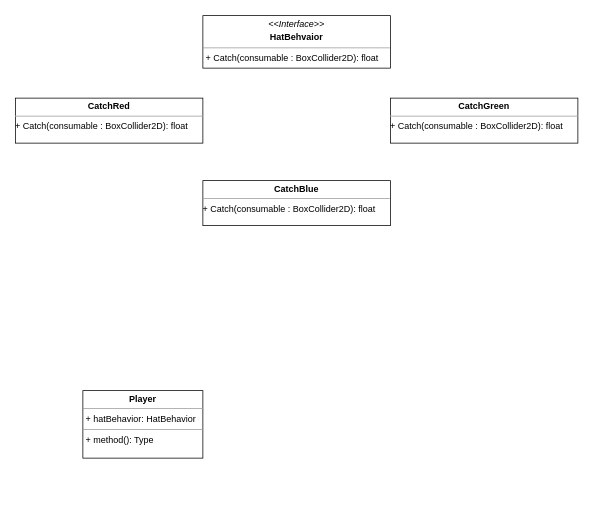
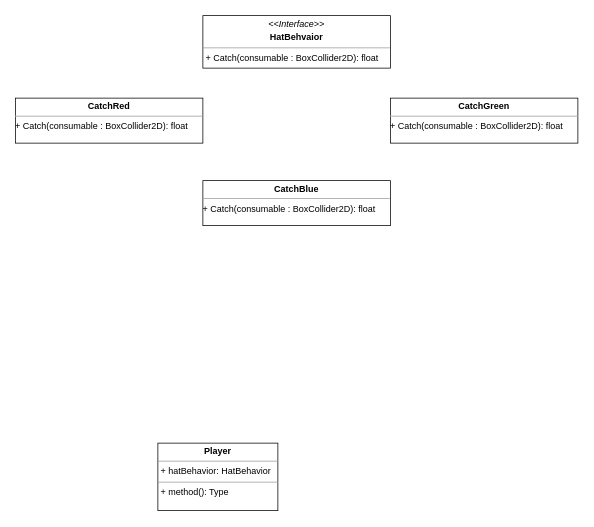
node "Player + hatBehavior: HatBehavior + method(): Type": moved (143, 424) -> (218, 477)
